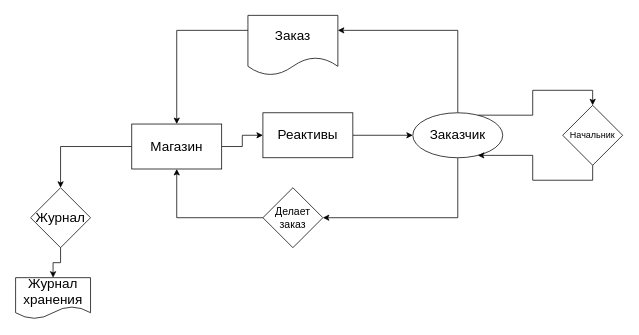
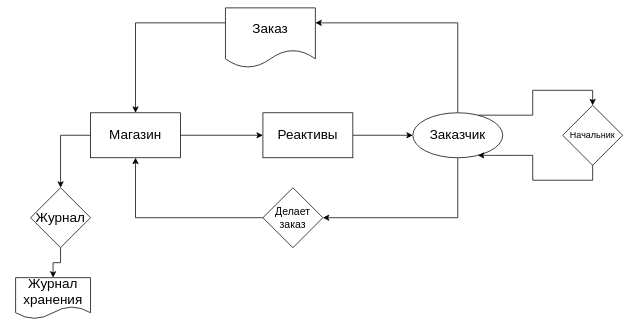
node "Заказ": moved (293, 45) -> (270, 38)
node "Магазин": moved (177, 147) -> (135, 135)
